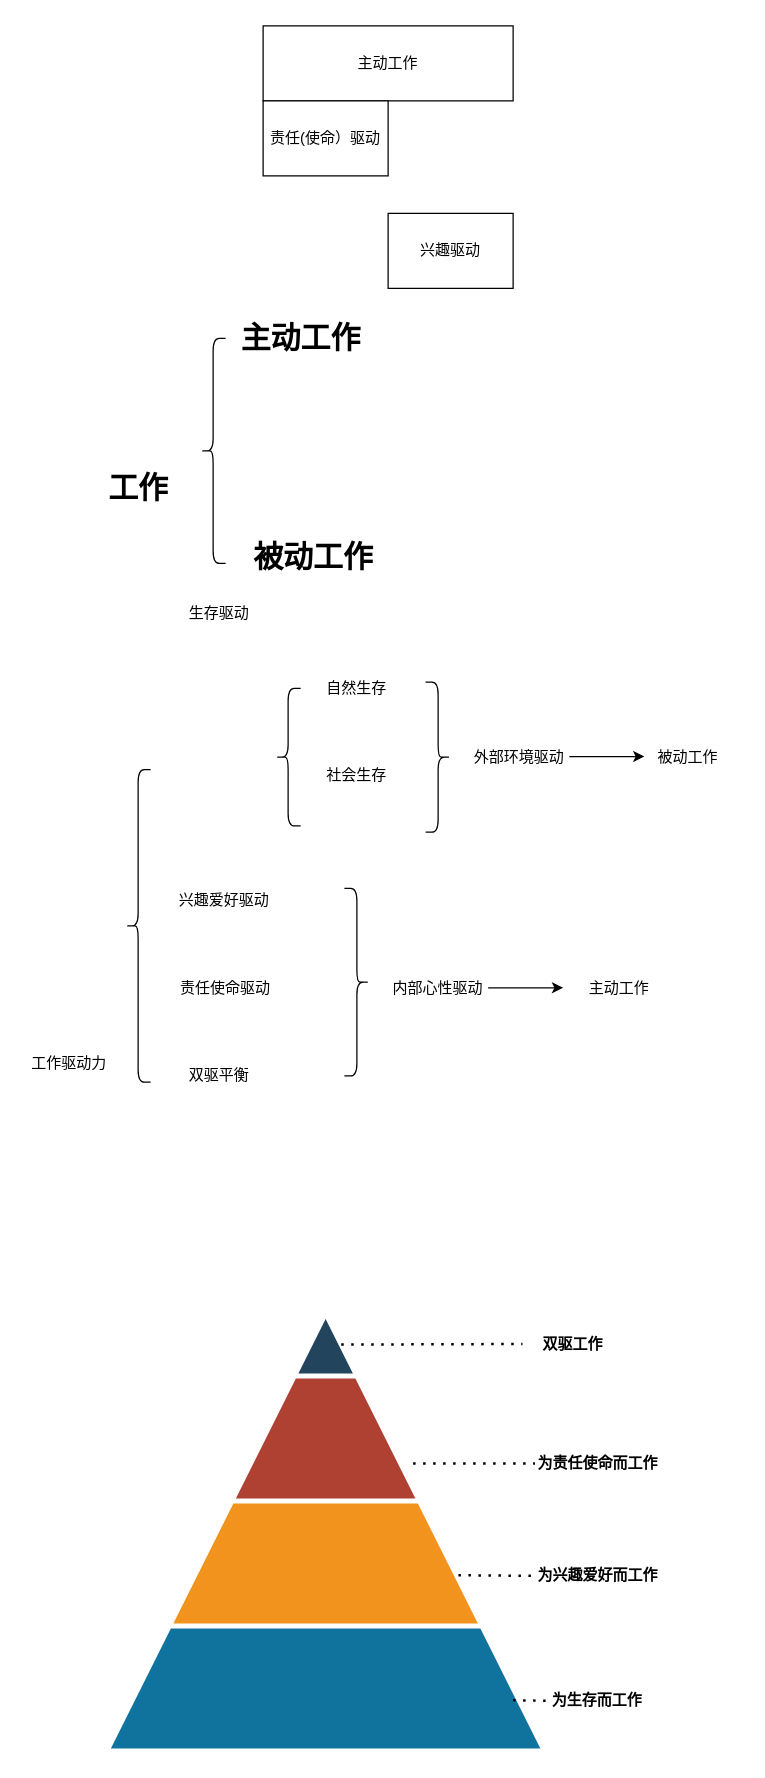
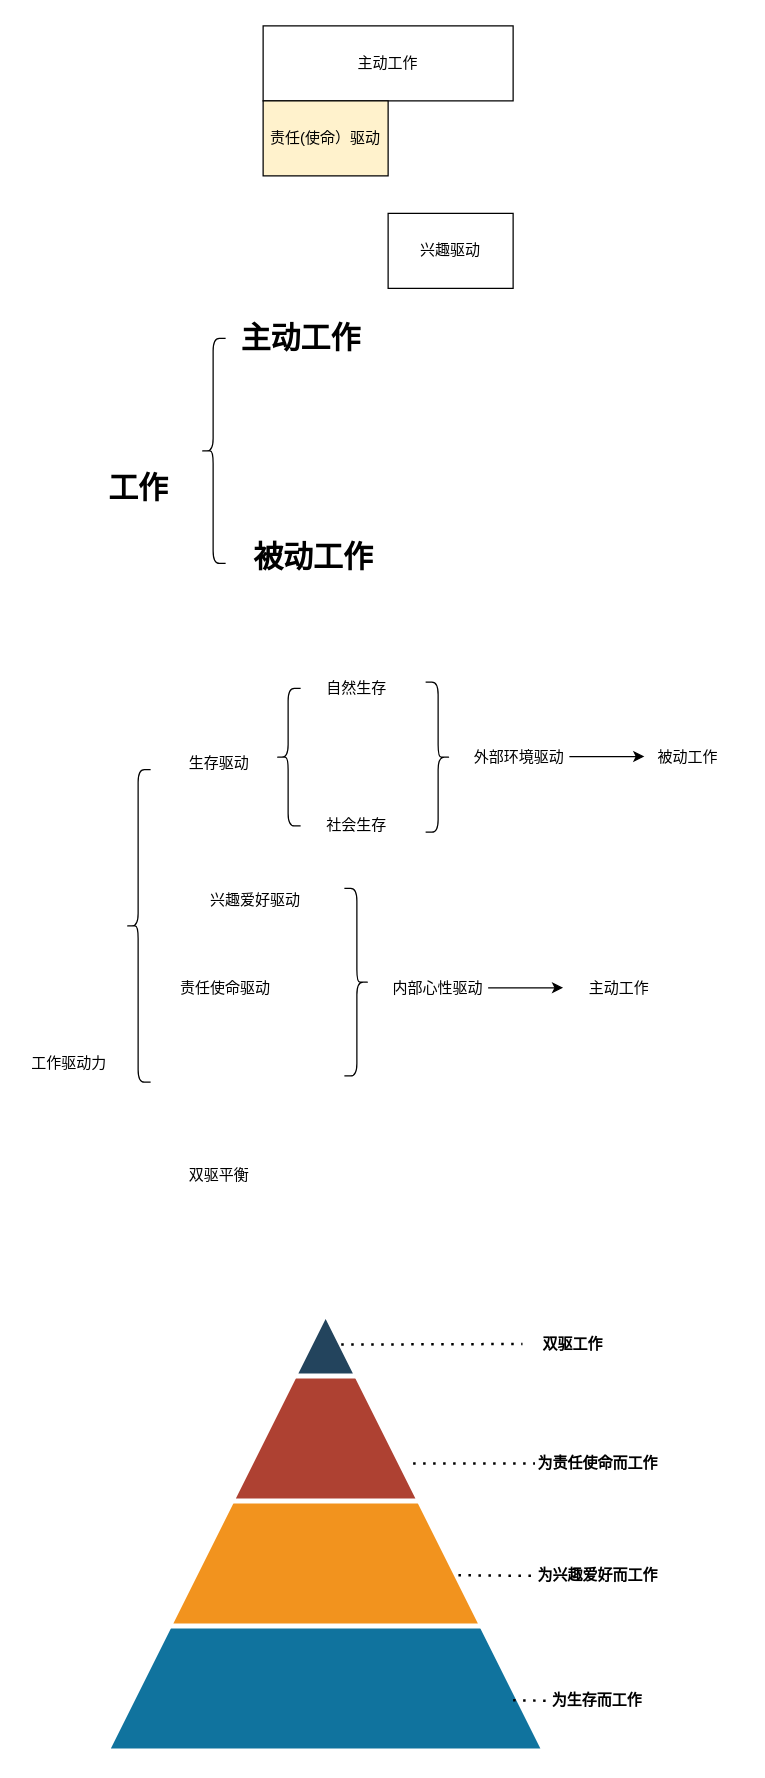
node "责任(使命）驱动": fillcolor #ffffff -> #fff2cc
node "生存驱动": moved (219, 613) -> (219, 763)
node "社会生存": moved (357, 776) -> (357, 826)
node "兴趣爱好驱动": moved (224, 901) -> (256, 901)
node "双驱平衡": moved (219, 1076) -> (219, 1176)
